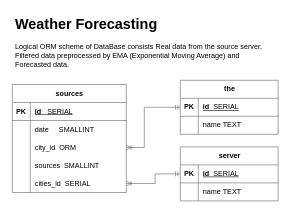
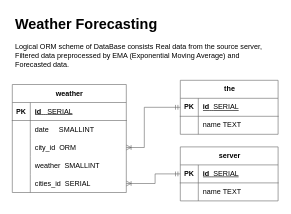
node "sources": label "sources" -> "weather"
node "sources SMALLINT": label "sources SMALLINT" -> "weather SMALLINT"
